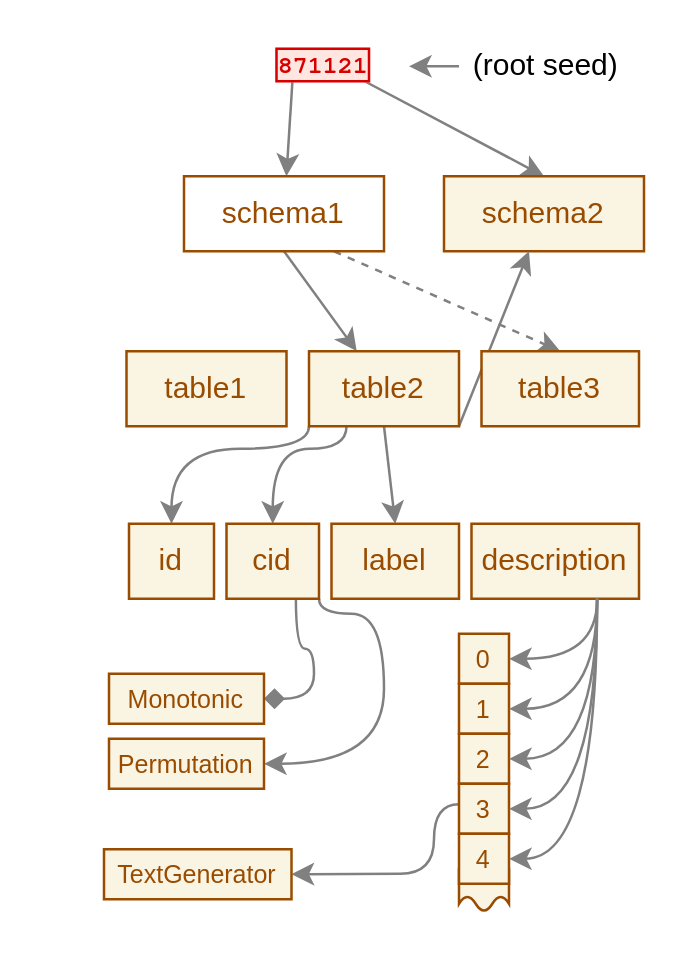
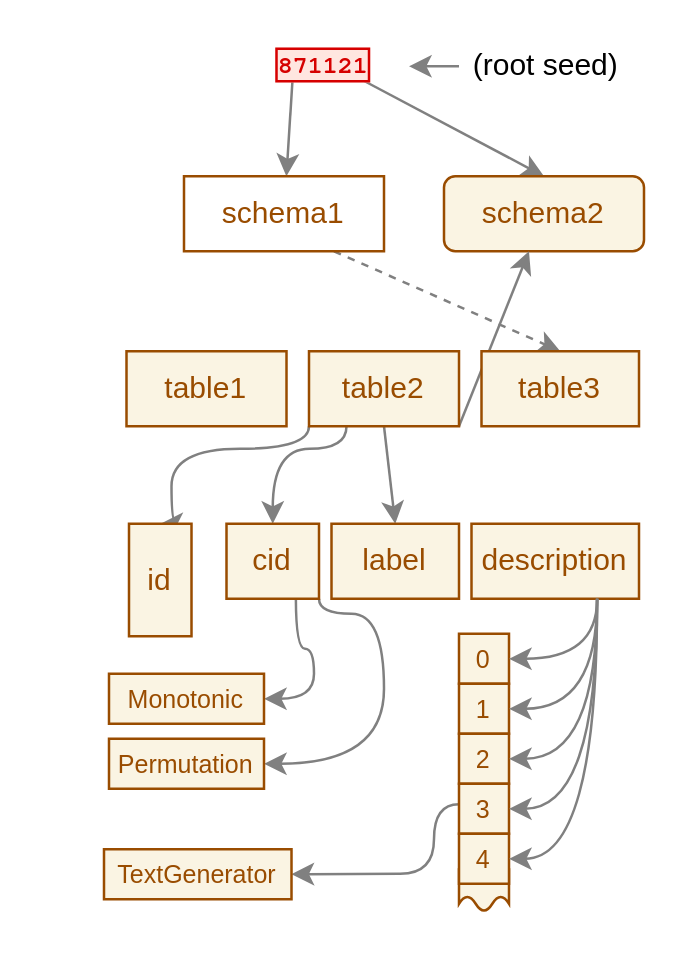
node "schema2": shape rectangle -> rounded rectangle
edge "schema1" -> "table2": removed
node "id": size 85x75 -> 63x113
edge "cid" -> "Monotonic": arrowhead diamond -> classic
